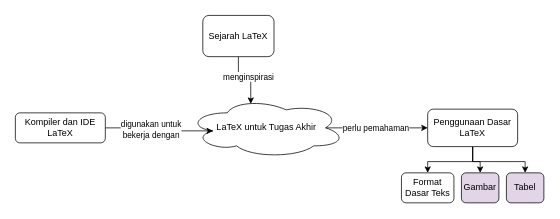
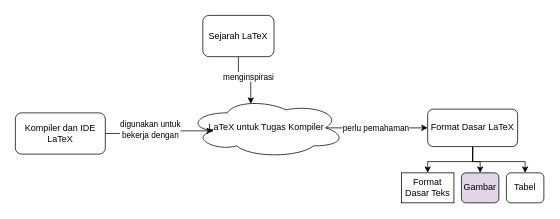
node "Kompiler dan IDE LaTeX": size 90x30 -> 90x41
node "LaTeX untuk Tugas Akhir": label "LaTeX untuk Tugas Akhir" -> "LaTeX untuk Tugas Kompiler"
node "Penggunaan Dasar LaTeX": label "Penggunaan Dasar LaTeX" -> "Format Dasar LaTeX"
node "Format Dasar Teks": shape rounded rectangle -> rectangle
node "Tabel": fillcolor #e1d5e7 -> #ffffff
